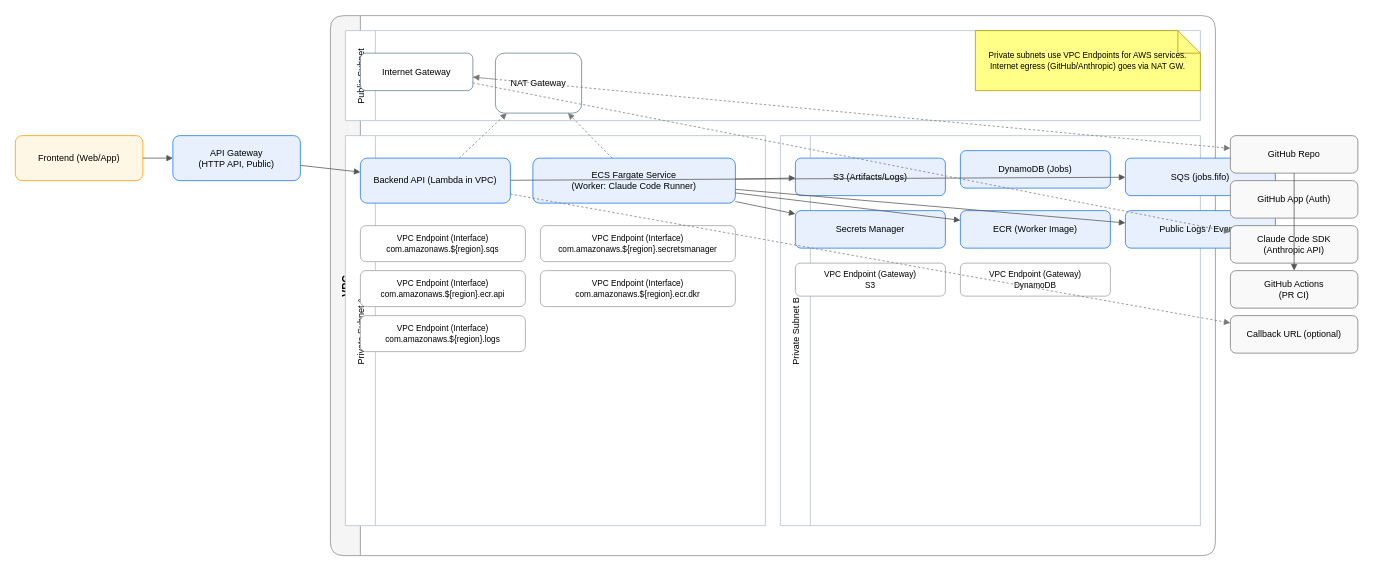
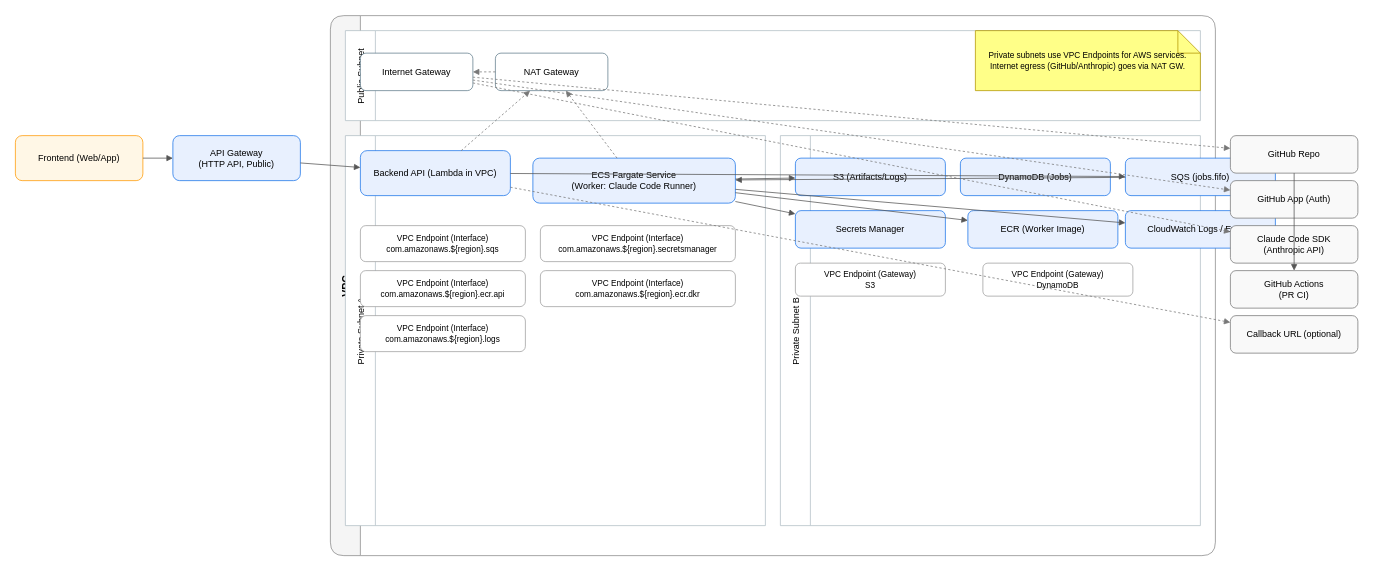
node "NAT Gateway": size 86x60 -> 113x38
edge "Internet Gateway" -> "GitHub App (Auth)": added
node "DynamoDB (Jobs)": moved (1035, 169) -> (1035, 177)
edge "SQS (jobs.fifo)" -> "ECS Fargate Service (Worker: Claude Code Runner)": added
node "Backend API (Lambda in VPC)": moved (435, 180) -> (435, 173)
node "ECR (Worker Image)": moved (1035, 229) -> (1043, 229)
node "Public Logs / Events": label "Public Logs / Events" -> "CloudWatch Logs / Events"
node "VPC Endpoint (Gateway) DynamoDB": moved (1035, 279) -> (1058, 279)
